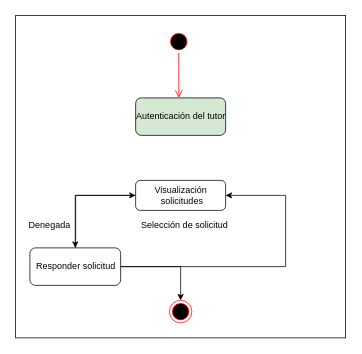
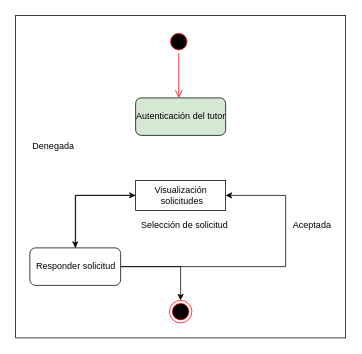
node "Visualización solicitudes": shape rounded rectangle -> rectangle
node "Denegada": moved (49, 225) -> (53, 147)
node "Aceptada": added
